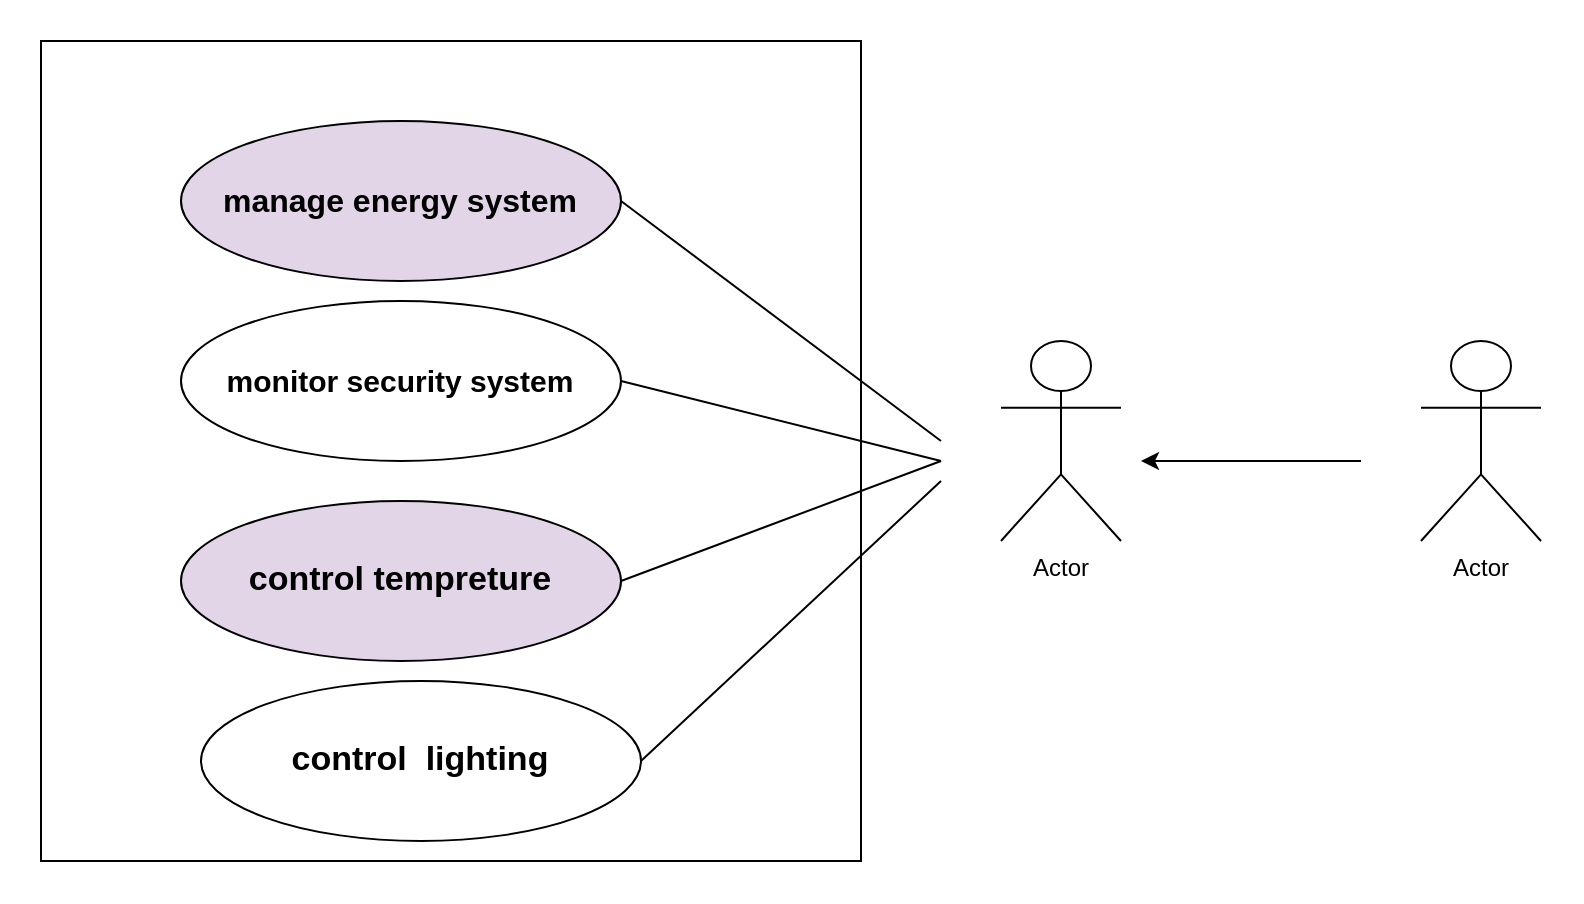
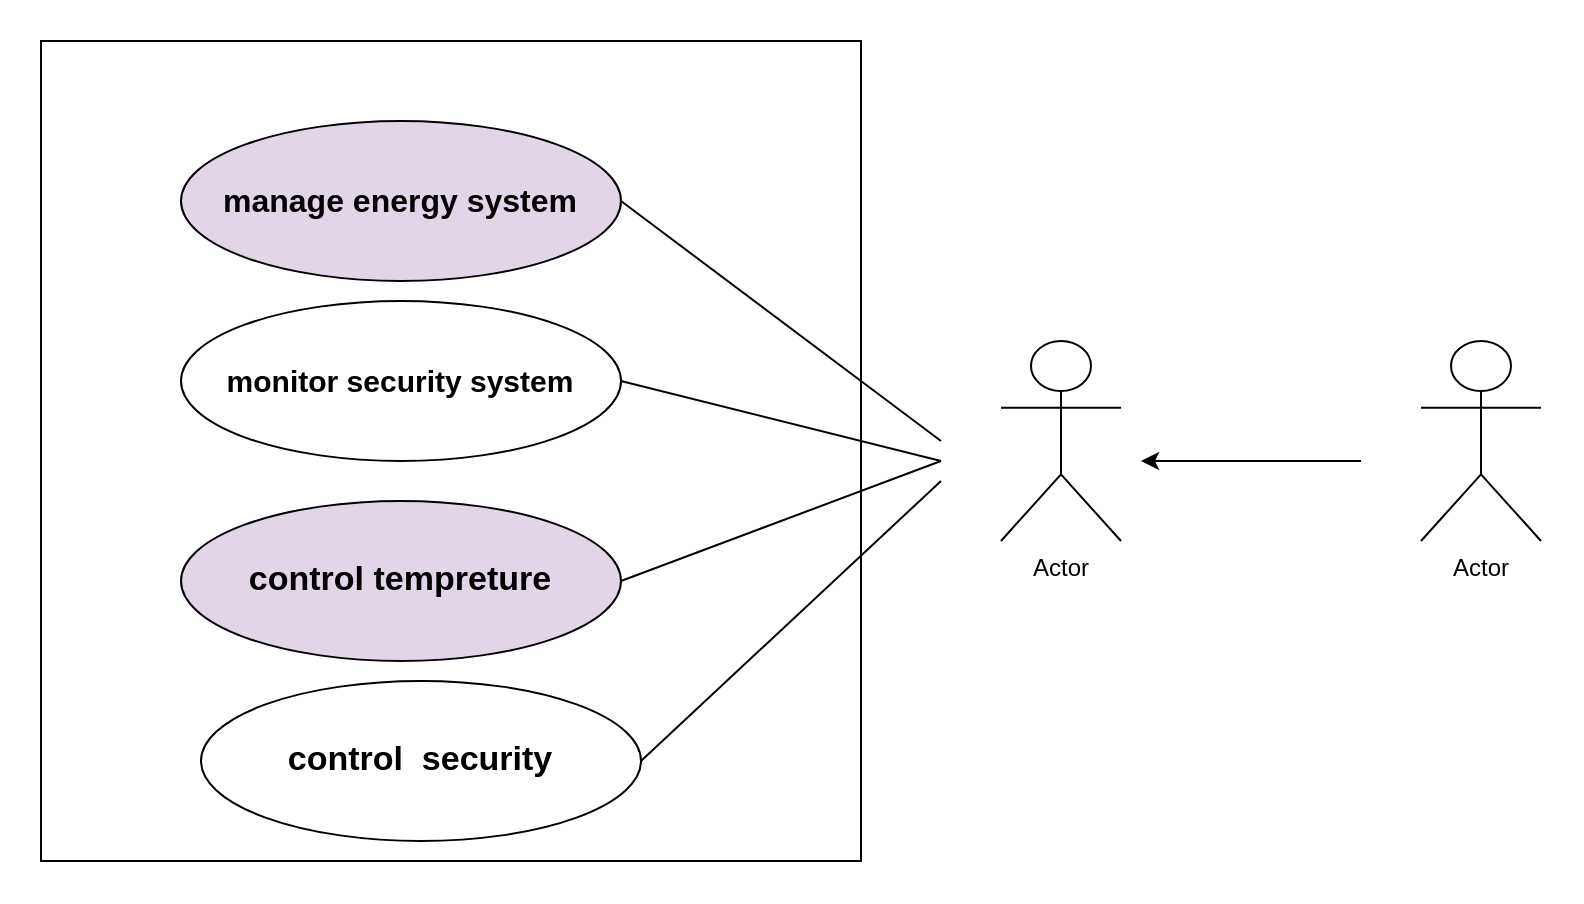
node "control lighting": label "control lighting" -> "control security"
